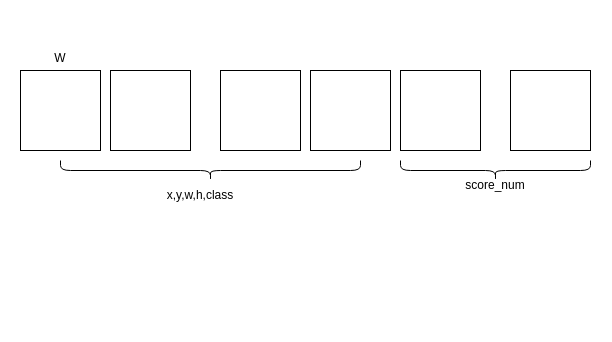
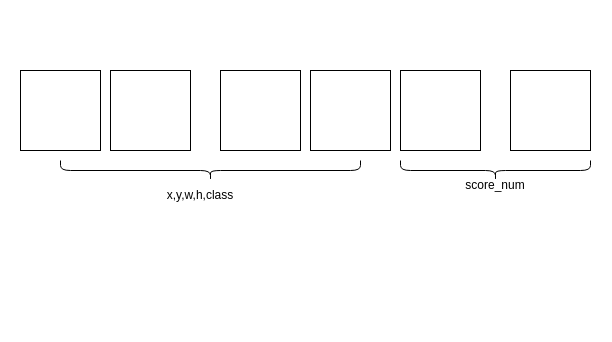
node "W": removed
